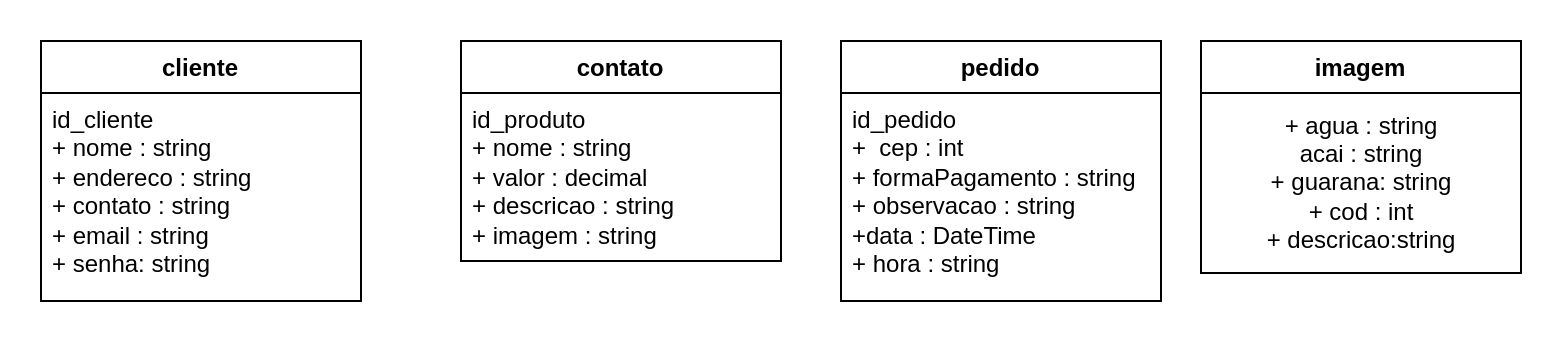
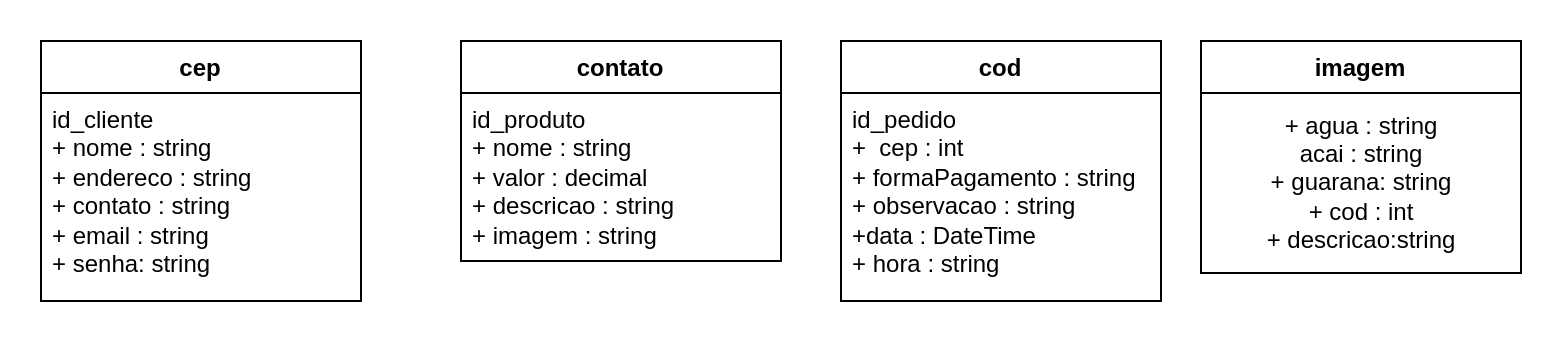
node "cliente": label "cliente" -> "cep"
node "pedido": label "pedido" -> "cod"
